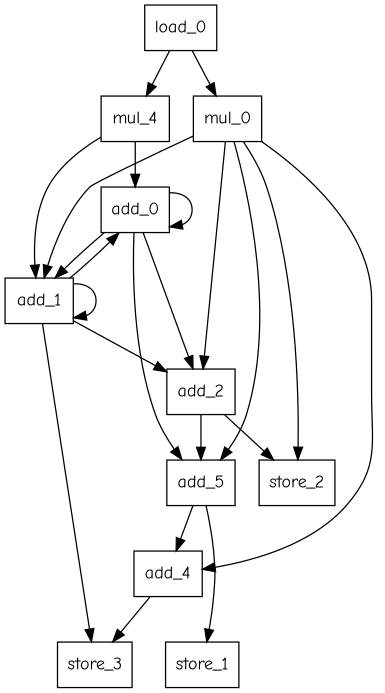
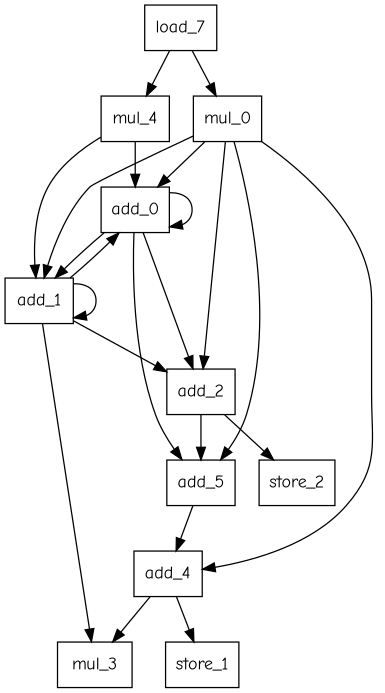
node "load_0": label "load_0" -> "load_7"
edge "mul_0" -> "store_2": now "mul_0" -> "add_0"
edge "add_5" -> "store_1": now "add_4" -> "store_1"
node "store_3": label "store_3" -> "mul_3"
